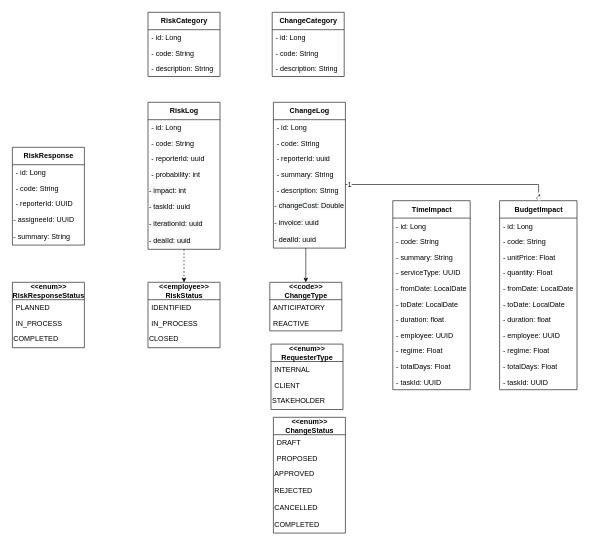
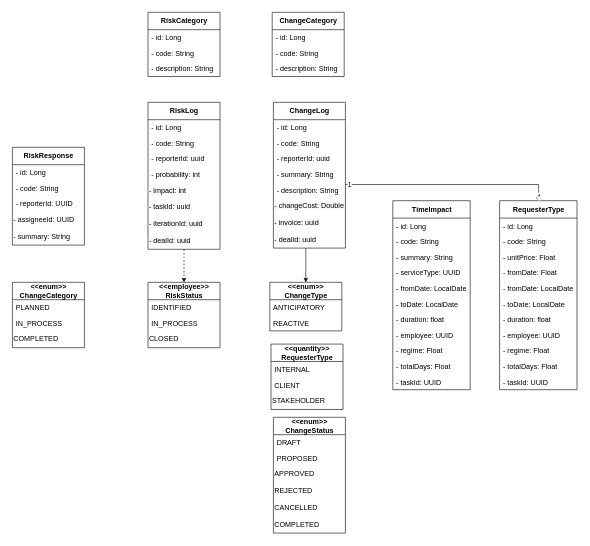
node "BudgetImpact": label "BudgetImpact" -> "RequesterType"
node "- quantity: Float": label "- quantity: Float" -> "- fromDate: Float"
node "<<enum>> RiskResponseStatus": label "<<enum>> RiskResponseStatus" -> "<<enum>> ChangeCategory"
node "<<code>> ChangeType": label "<<code>> ChangeType" -> "<<enum>> ChangeType"
node "<<enum>> RequesterType": label "<<enum>> RequesterType" -> "<<quantity>> RequesterType"
